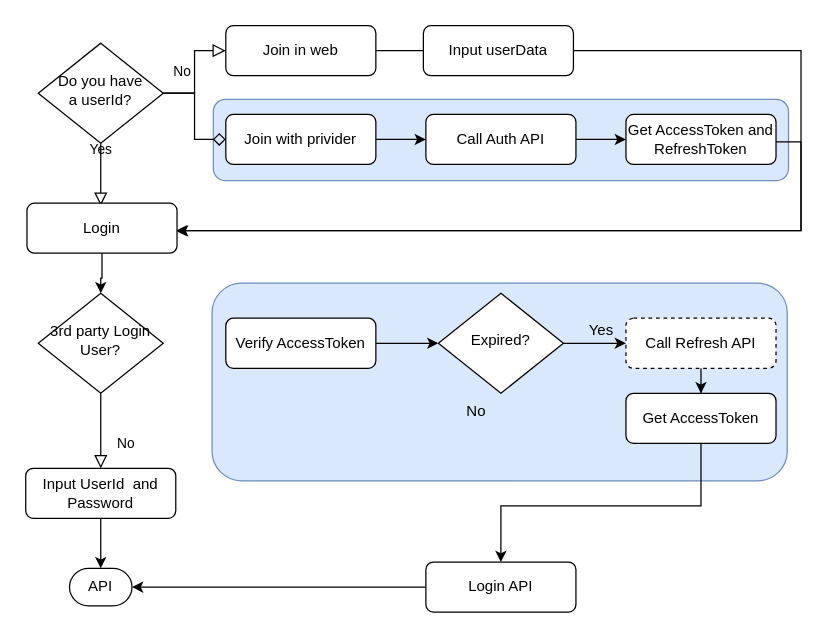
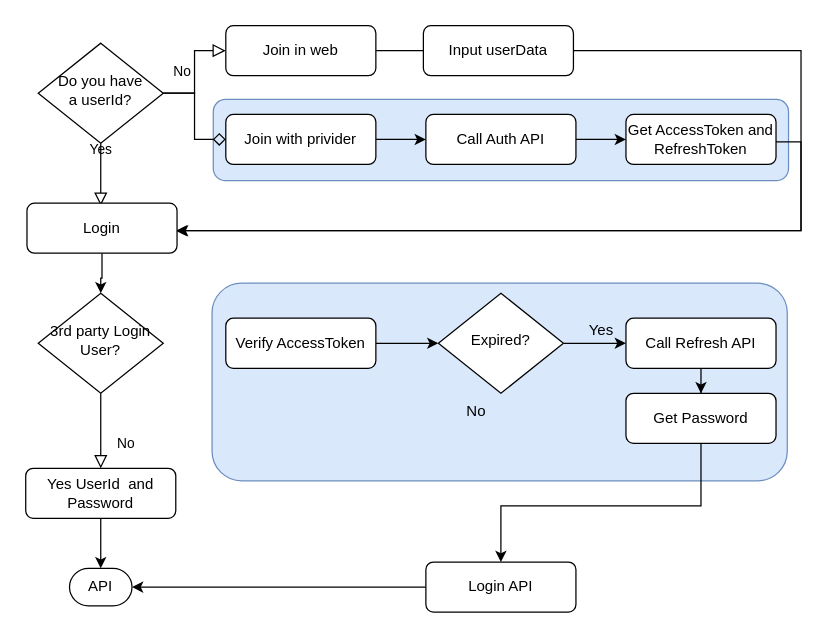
node "Call Refresh API": style dashed -> solid
node "Get AccessToken": label "Get AccessToken" -> "Get Password"
node "Input UserId and Password": label "Input UserId and Password" -> "Yes UserId and Password"
